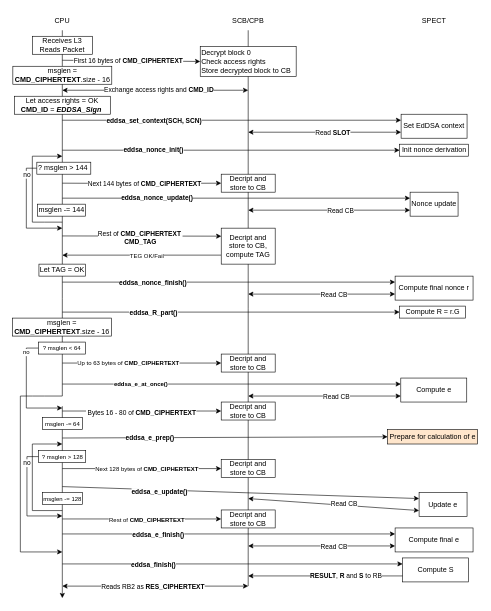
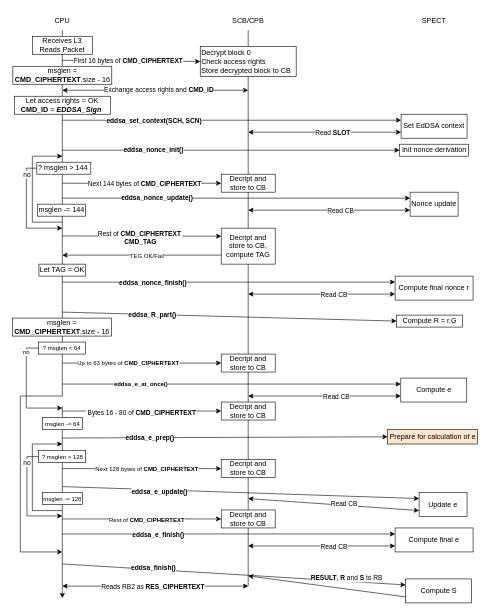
node "Compute R = r.G": moved (433, 312) -> (430, 321)
node "Compute S": moved (436, 570) -> (439, 591)
